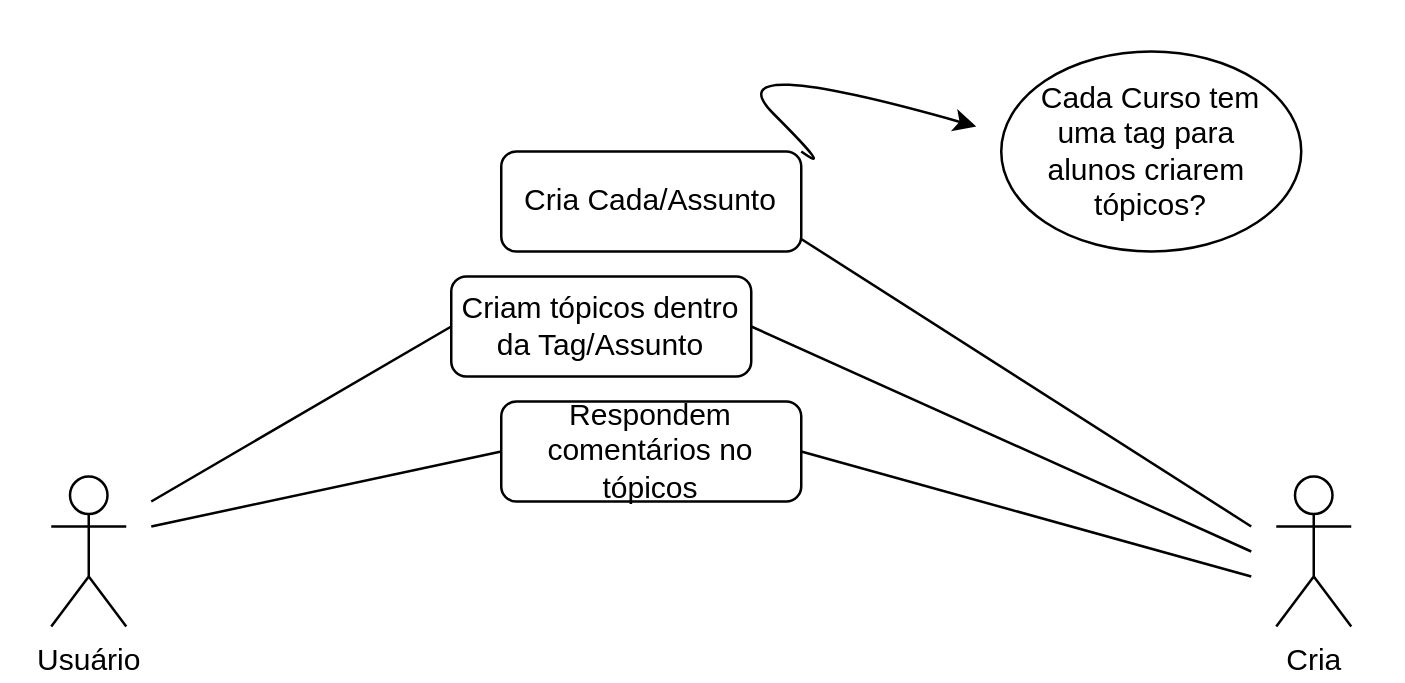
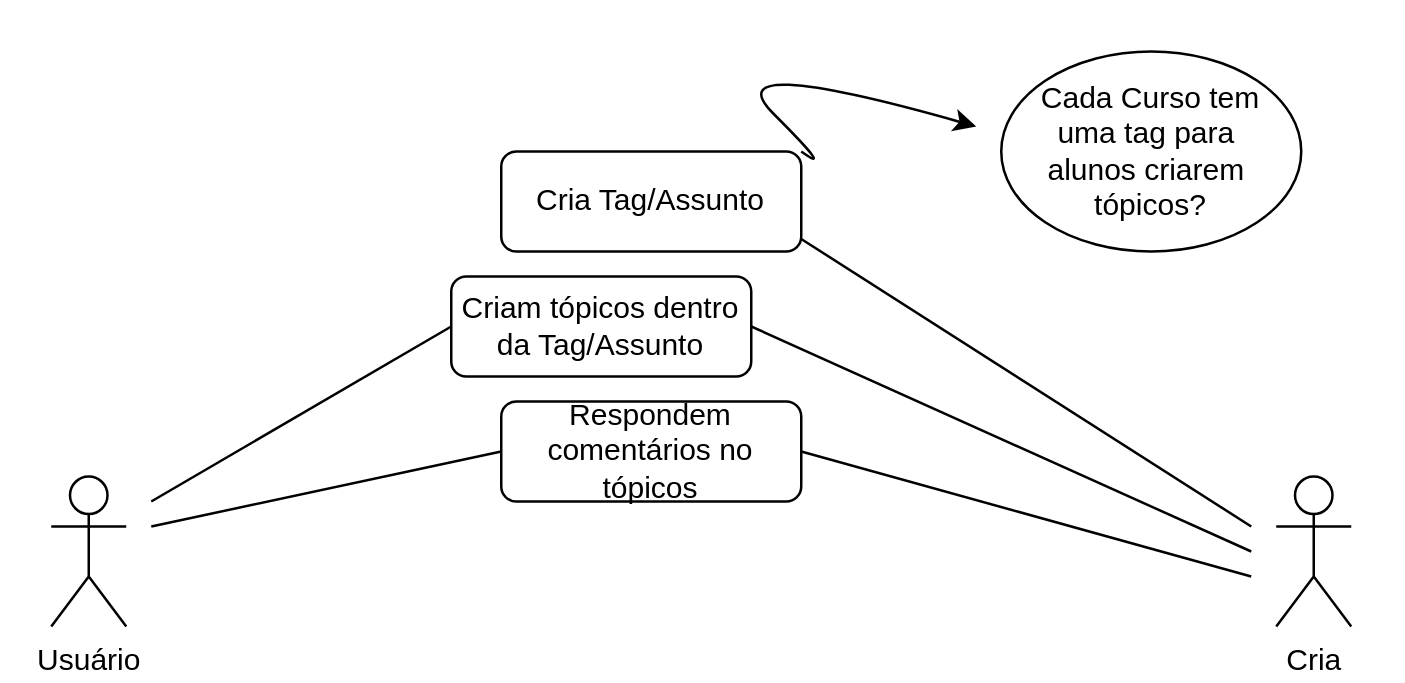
node "Cria Cada/Assunto": label "Cria Cada/Assunto" -> "Cria Tag/Assunto"
